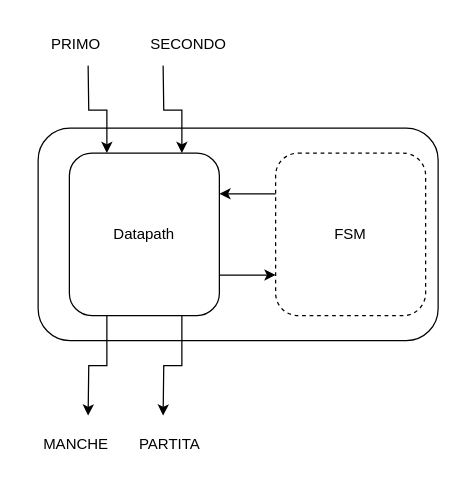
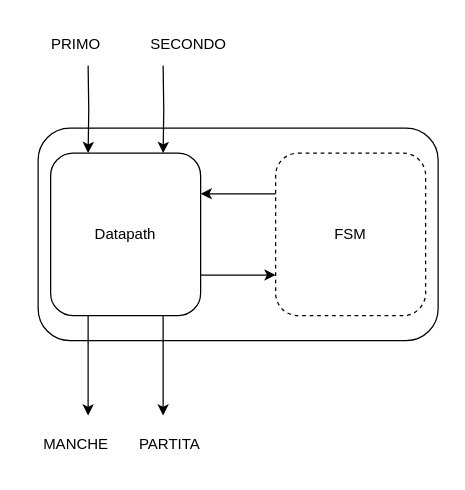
node "Datapath": moved (144, 234) -> (126, 234)
